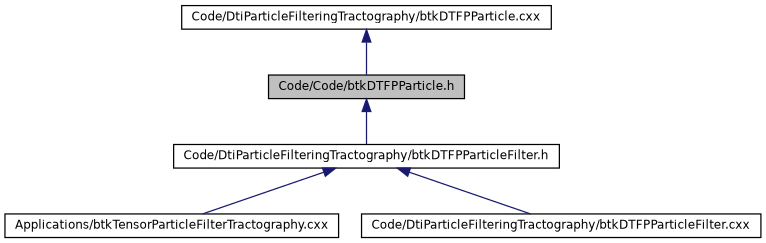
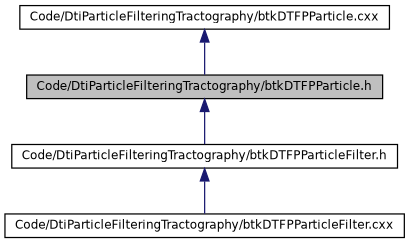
node "Code/Code/btkDTFPParticle.h": label "Code/Code/btkDTFPParticle.h" -> "Code/DtiParticleFilteringTractography/btkDTFPParticle.h"
node "Applications/btkTensorParticleFilterTractography.cxx": removed
